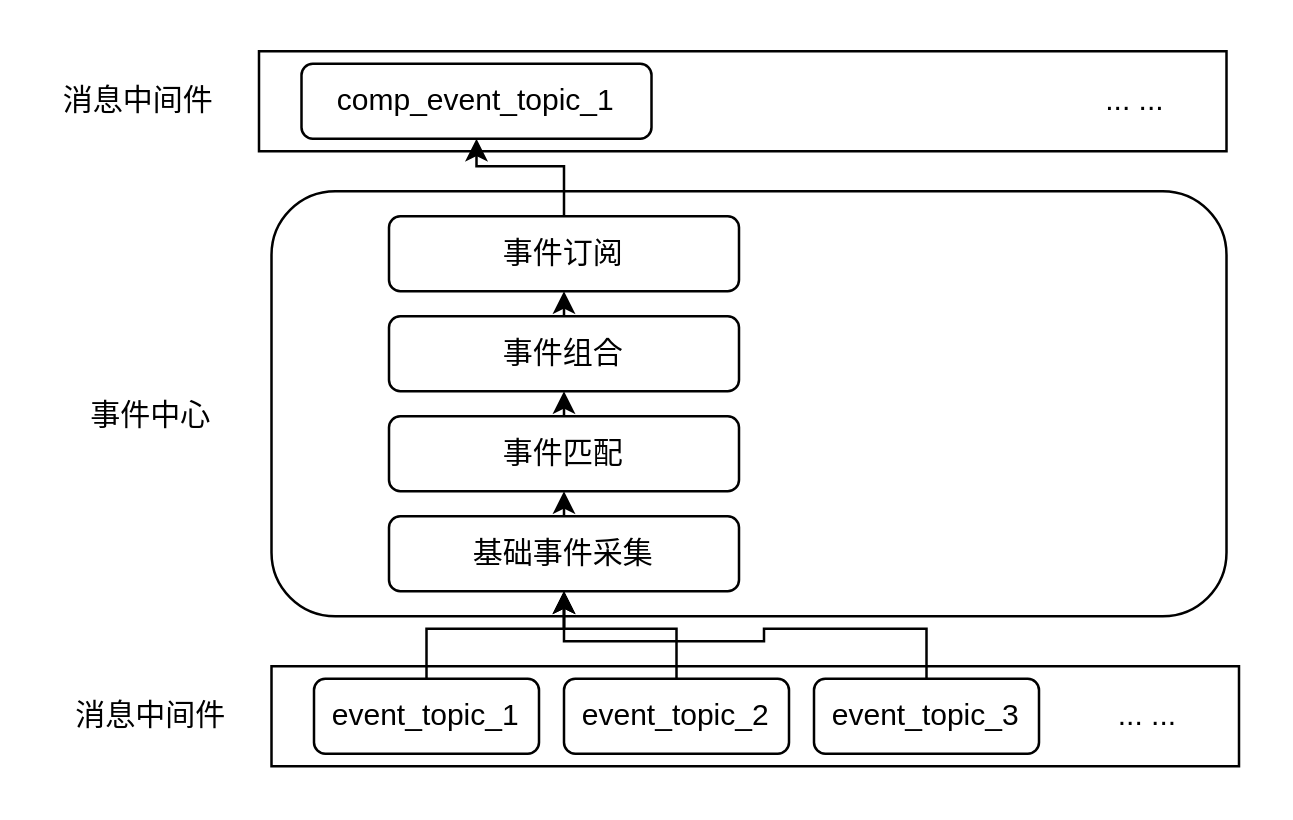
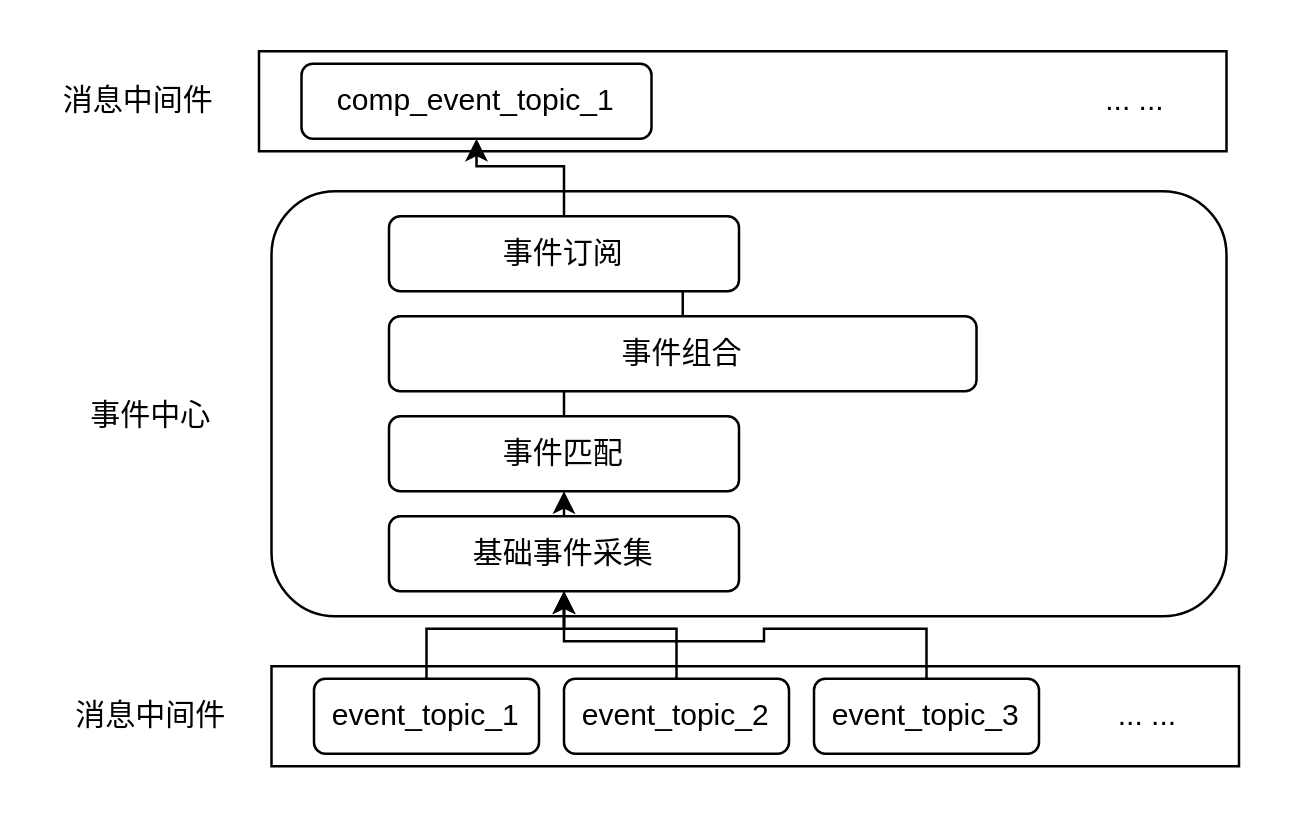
node "事件组合": size 350x75 -> 588x75
